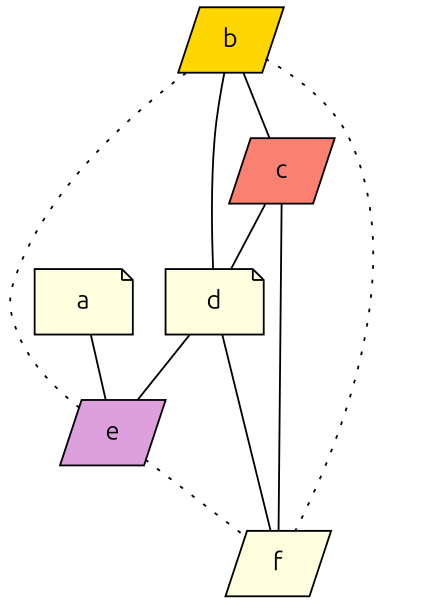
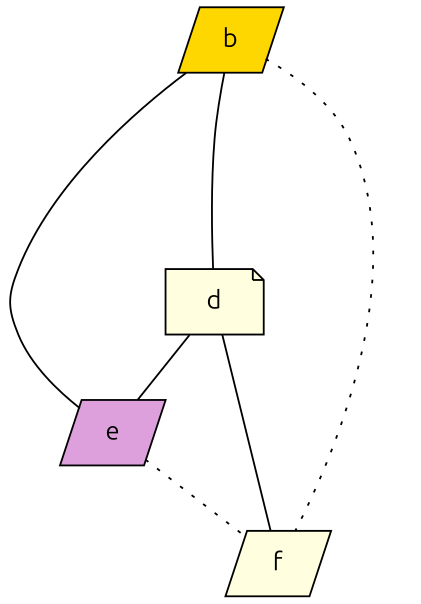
node "c": removed
edge "b" -- "e": style dotted -> solid
node "a": removed
